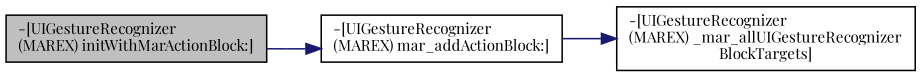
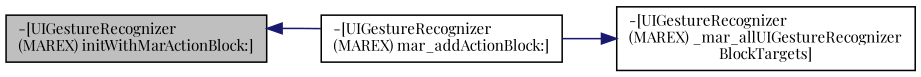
edge "-[UIGestureRecognizer (MAREX) initWithMarActionBlock:]" -> "-[UIGestureRecognizer (MAREX) mar_addActionBlock:]": reversed
